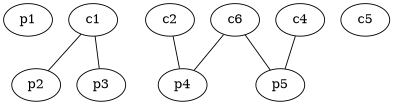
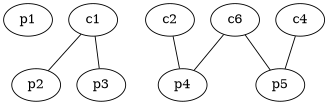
node "c5": removed
